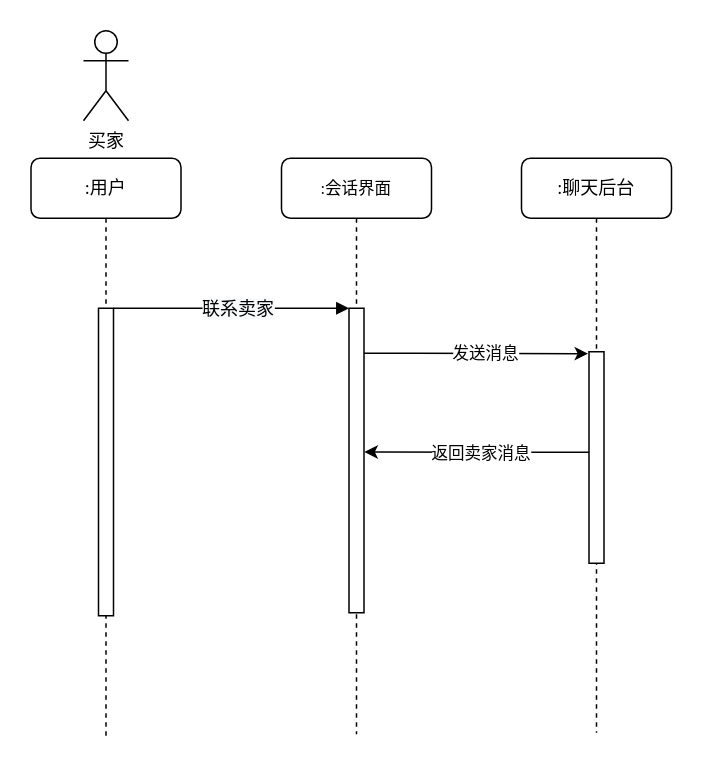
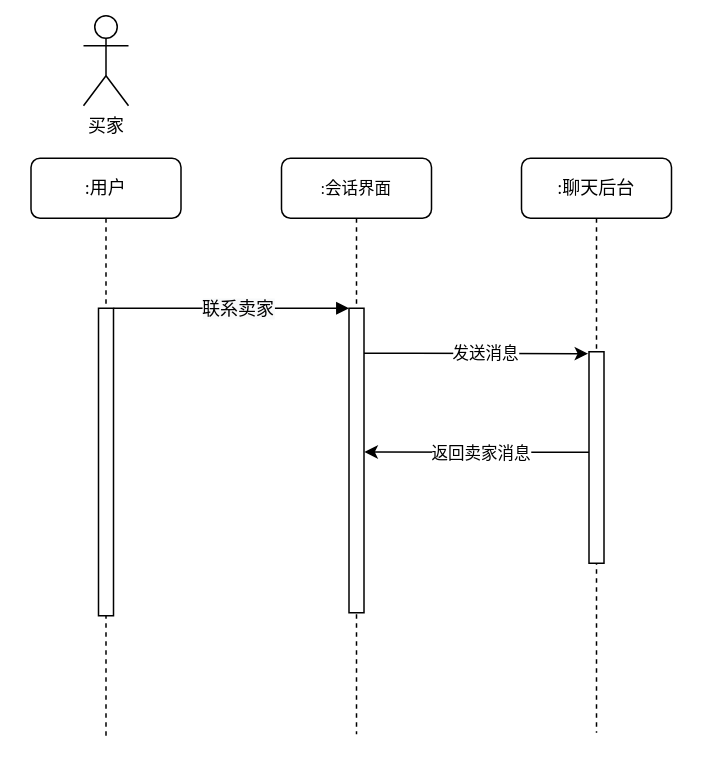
node "买家": moved (106, 76) -> (106, 61)
